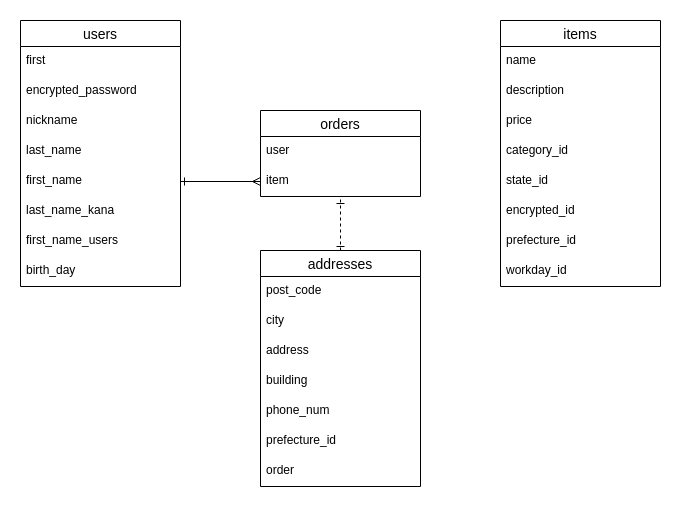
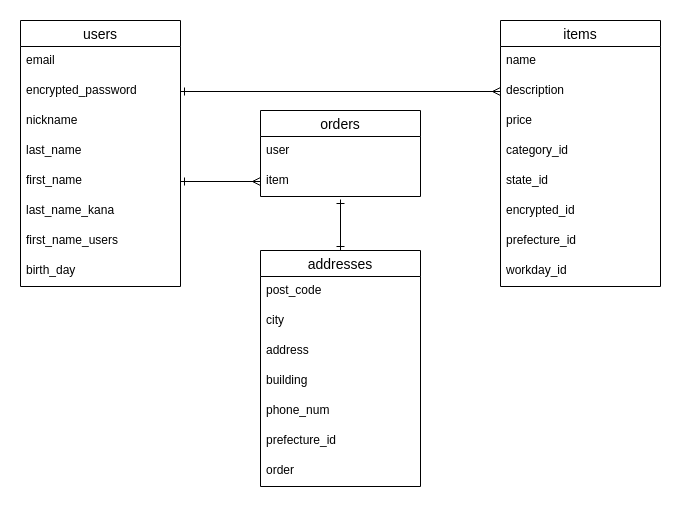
node "first": label "first" -> "email"
edge "encrypted_password" -- "description": added
edge "item" -- "addresses": style dashed -> solid
